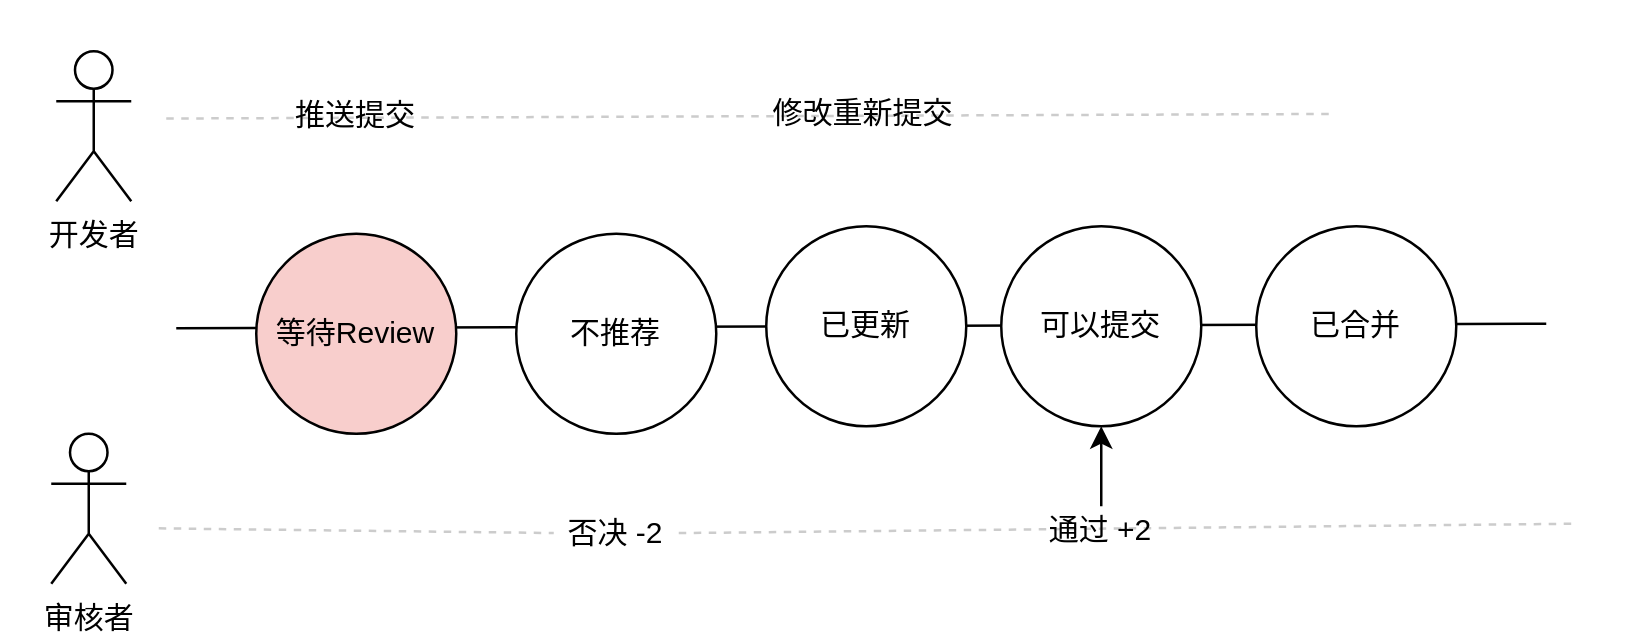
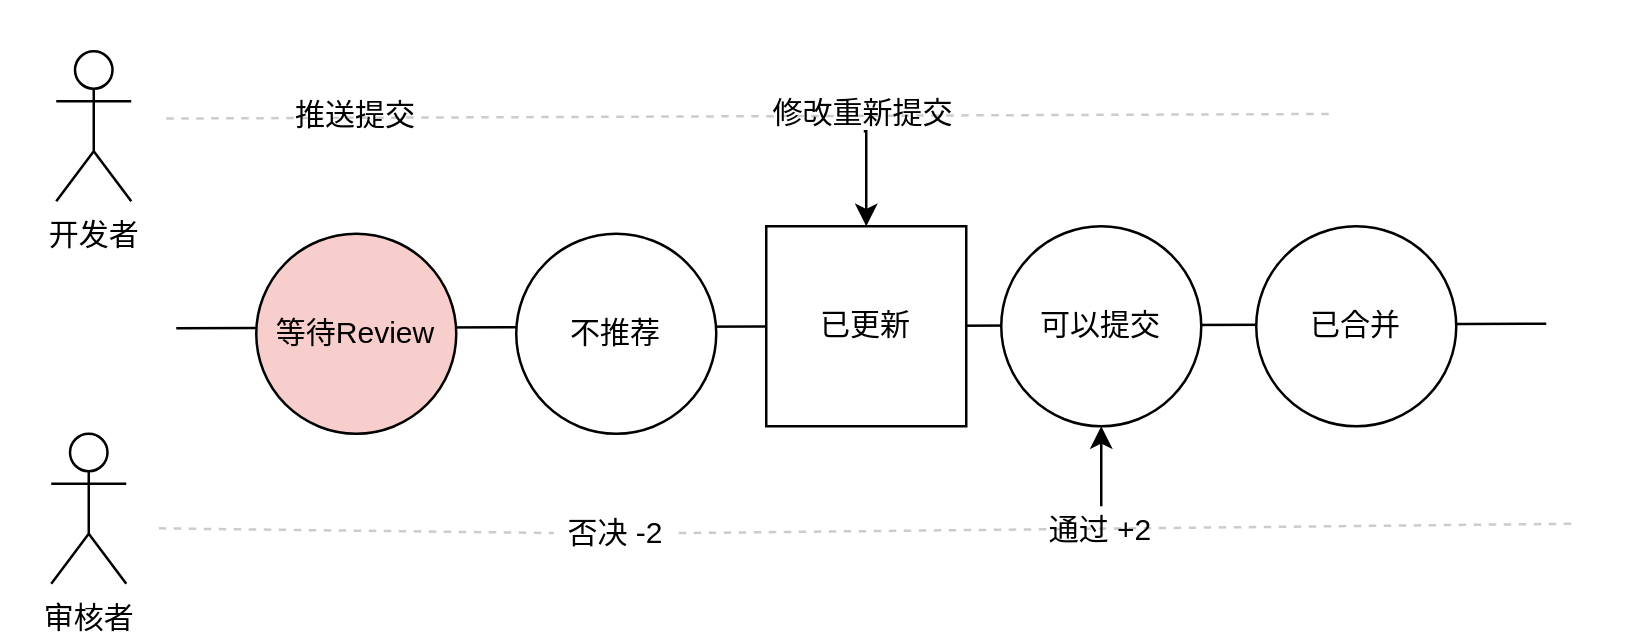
edge "修改重新提交" -> "已更新": added
node "已更新": shape ellipse -> rectangle
